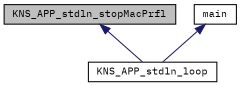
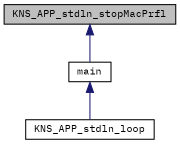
edge "KNS_APP_stdln_loop" -> "KNS_APP_stdln_stopMacPrfl": now "main" -> "KNS_APP_stdln_stopMacPrfl"
